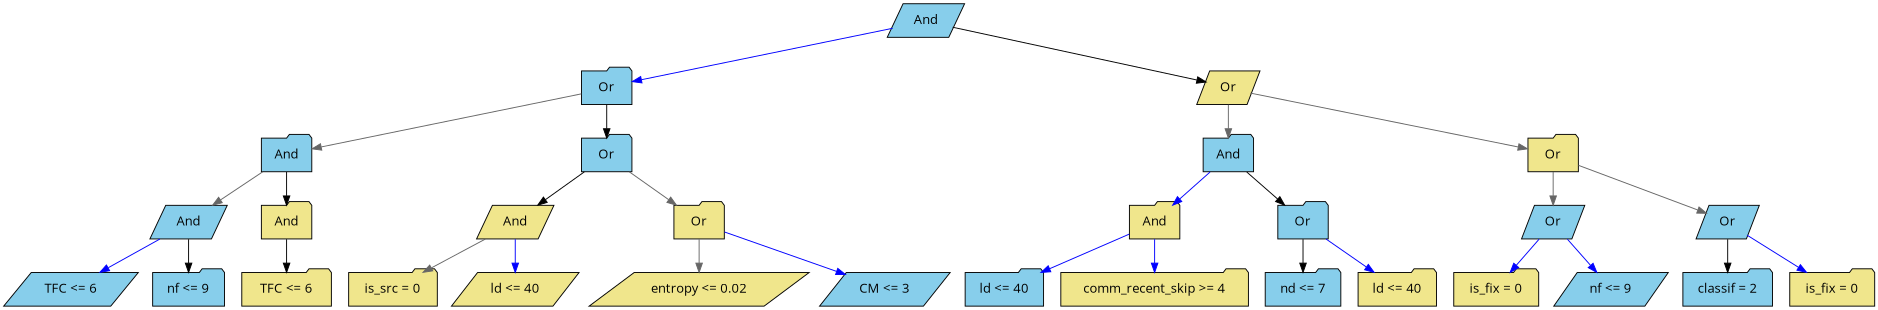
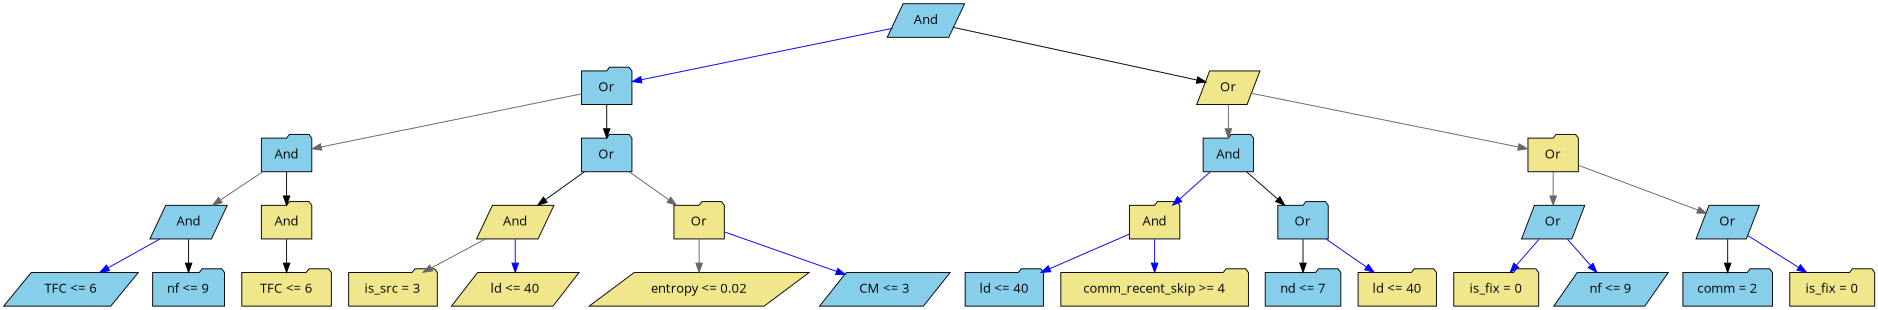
node "is_src = 0": label "is_src = 0" -> "is_src = 3"
node "classif = 2": label "classif = 2" -> "comm = 2"
